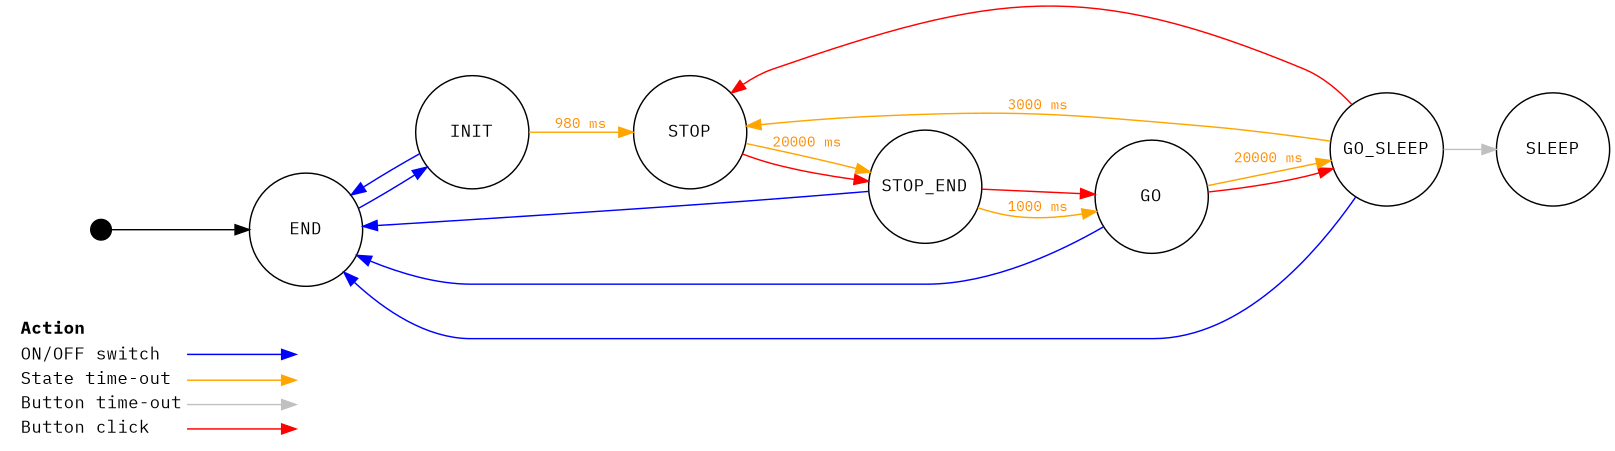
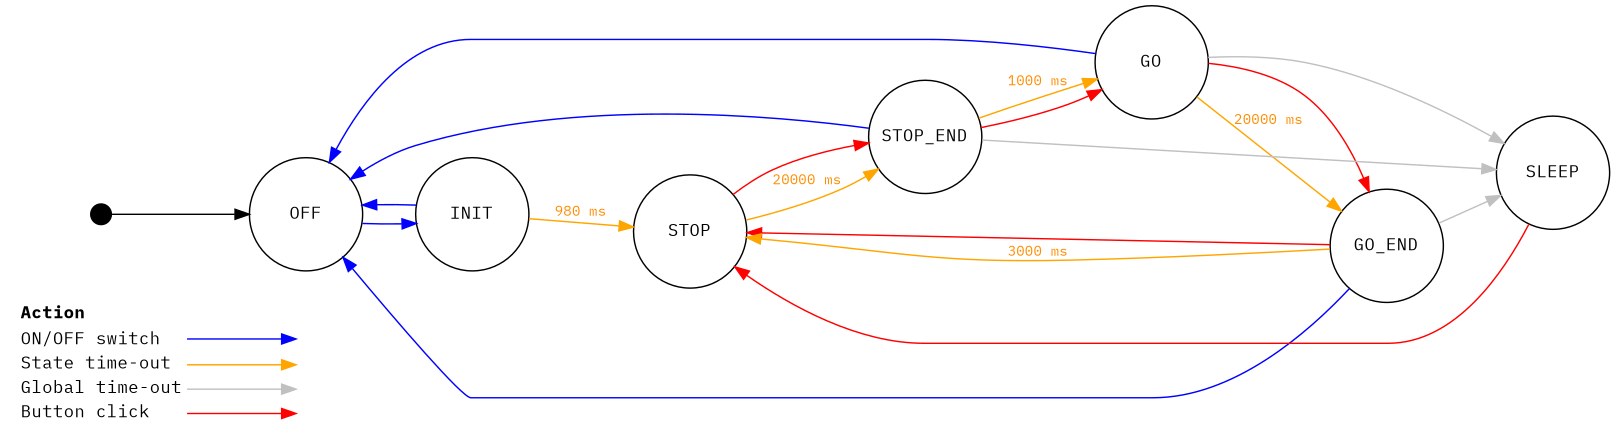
edge "GO" -> "SLEEP": added
node "GO_SLEEP": label "GO_SLEEP" -> "GO_END"
edge "STOP_END" -> "SLEEP": added
node "END": label "END" -> "OFF"
edge "SLEEP" -> "STOP": added
node "Action": text "Button time-out" -> "Global time-out"
